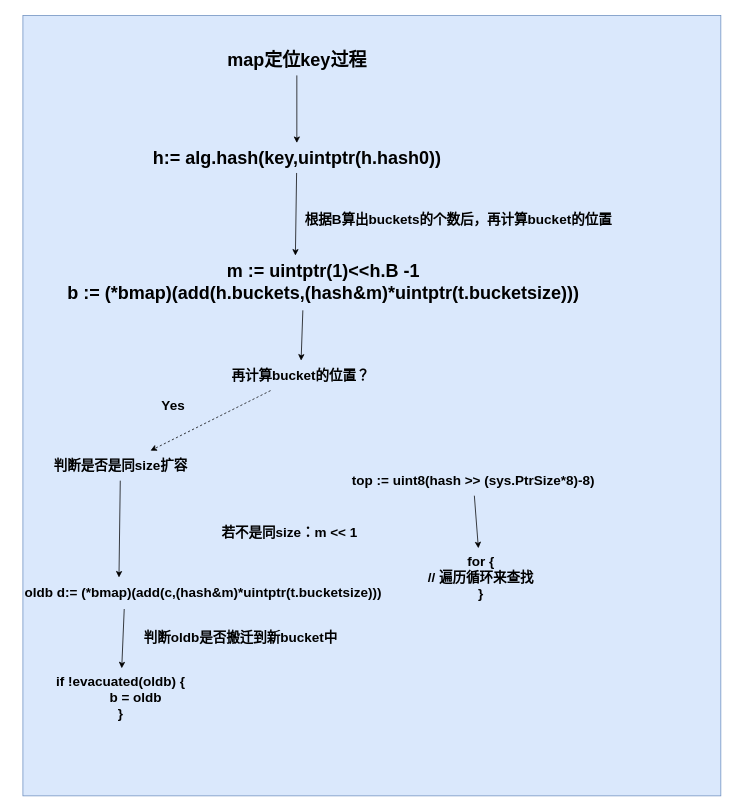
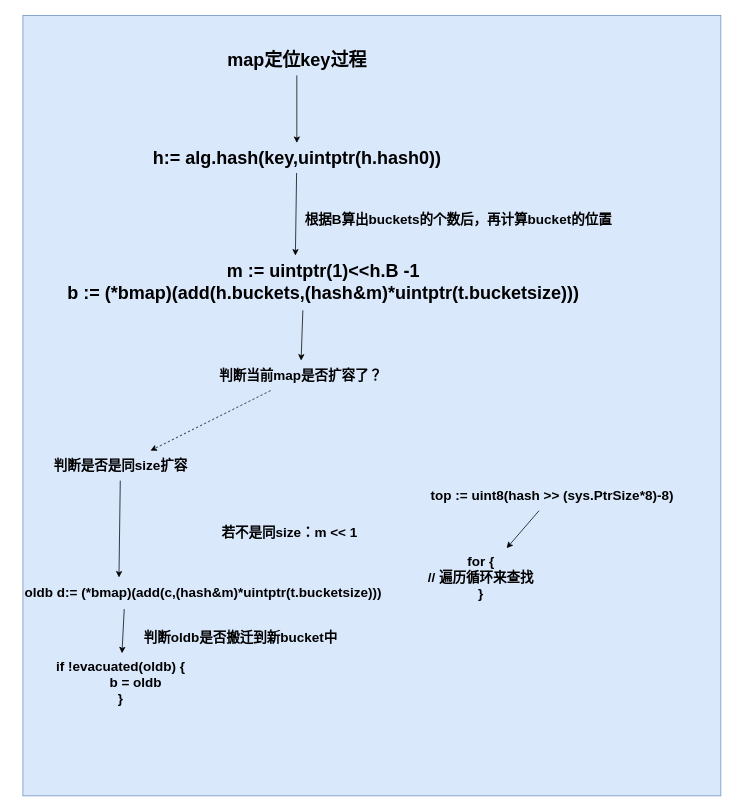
node "再计算bucket的位置？": label "再计算bucket的位置？" -> "判断当前map是否扩容了？"
node "Yes": removed
node "top := uint8(hash >> (sys.PtrSize*8)-8)": moved (473, 480) -> (552, 495)
node "if !evacuated(oldb) { b = oldb }": moved (120, 698) -> (120, 683)
